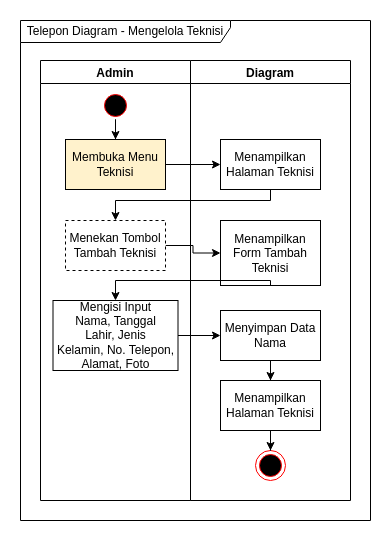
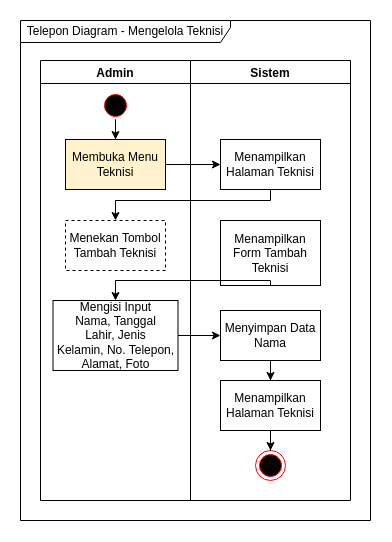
node "Diagram": label "Diagram" -> "Sistem"
edge "Menekan Tombol Tambah Teknisi" -> "Menampilkan Form Tambah Teknisi": removed
